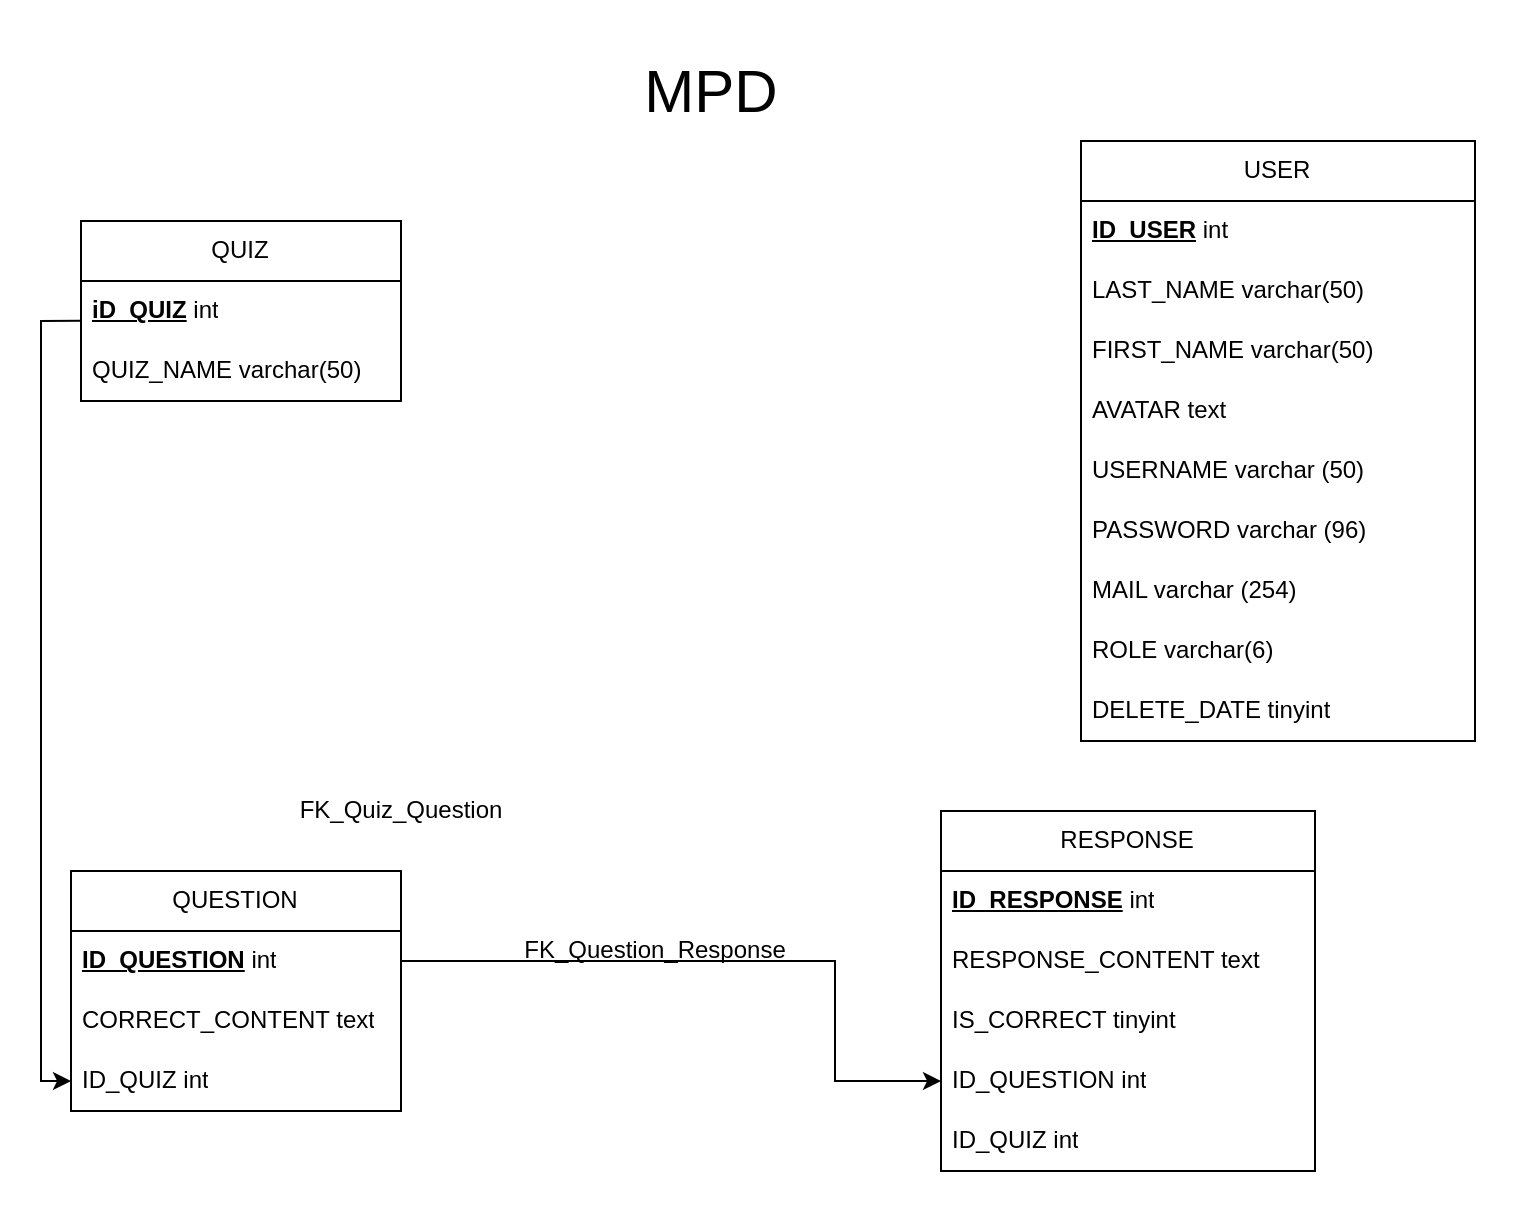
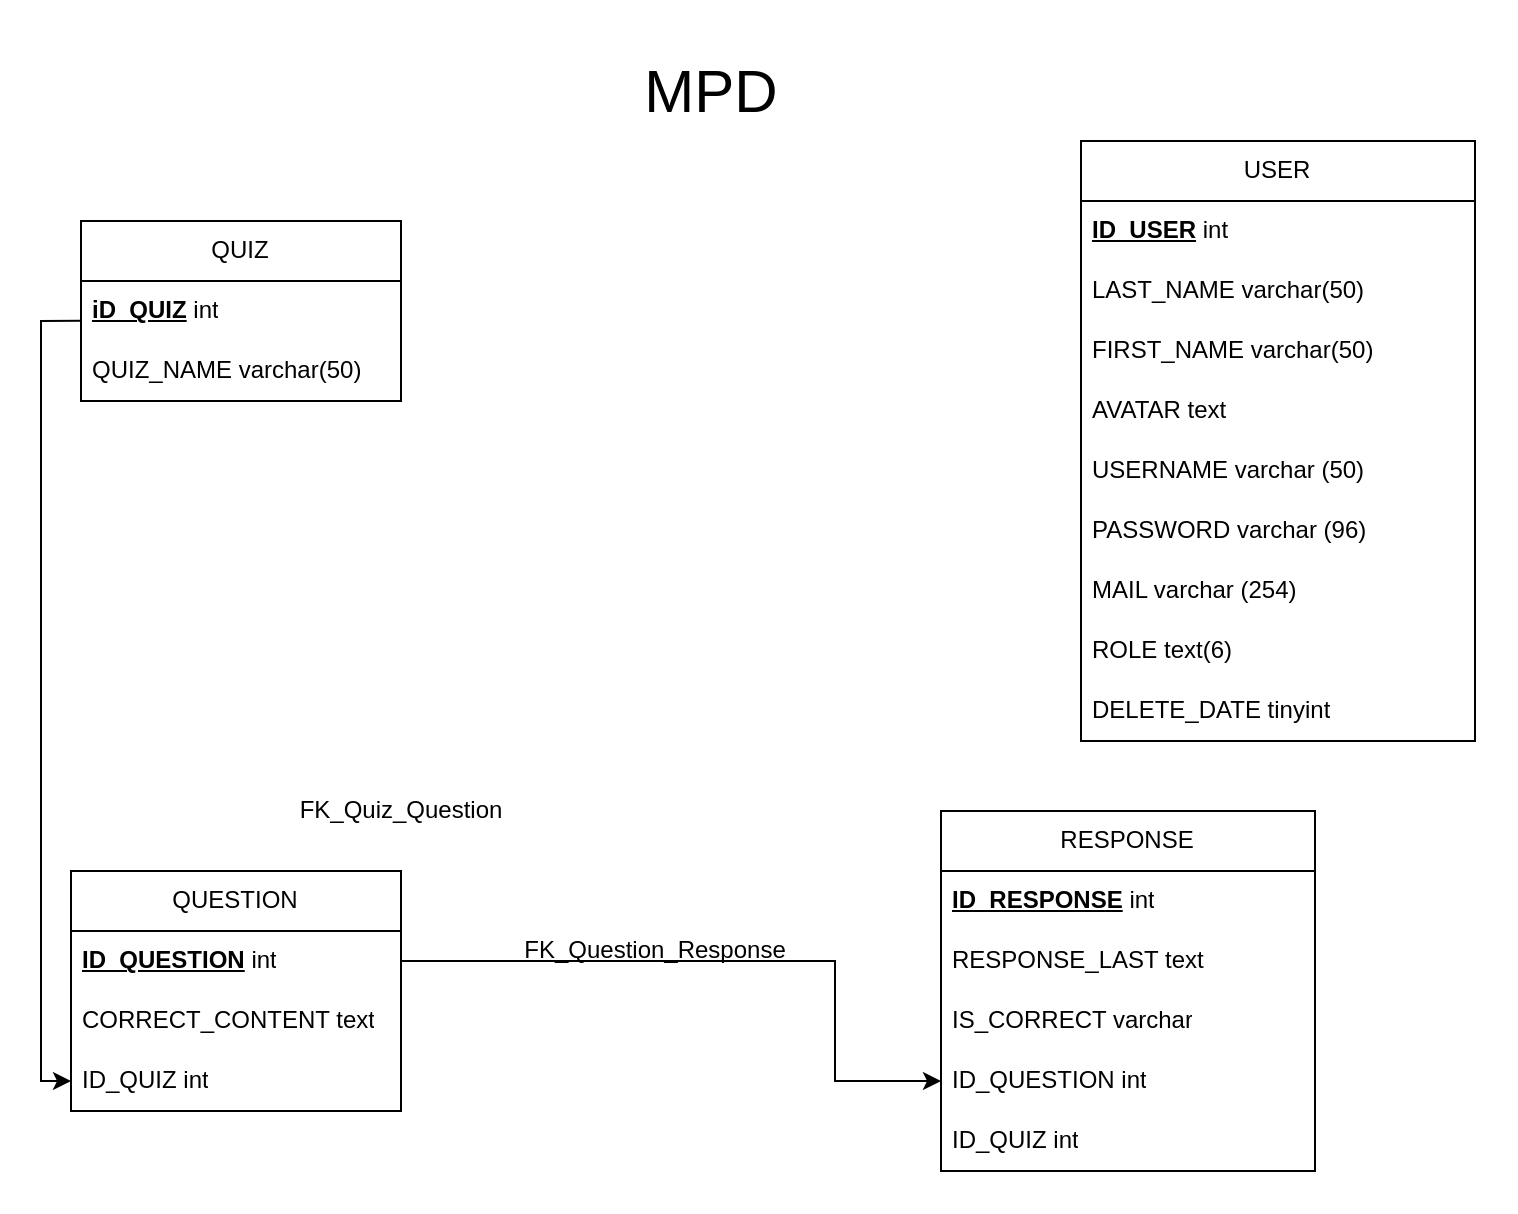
node "ROLE varchar(6)": label "ROLE varchar(6)" -> "ROLE text(6)"
node "RESPONSE_CONTENT text": label "RESPONSE_CONTENT text" -> "RESPONSE_LAST text"
node "IS_CORRECT tinyint": label "IS_CORRECT tinyint" -> "IS_CORRECT varchar"
